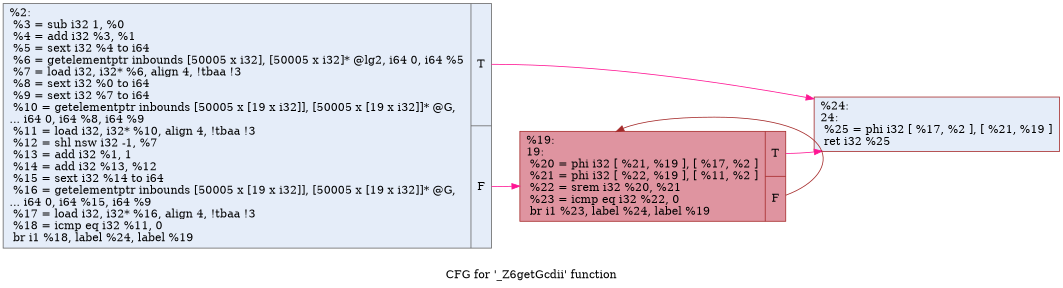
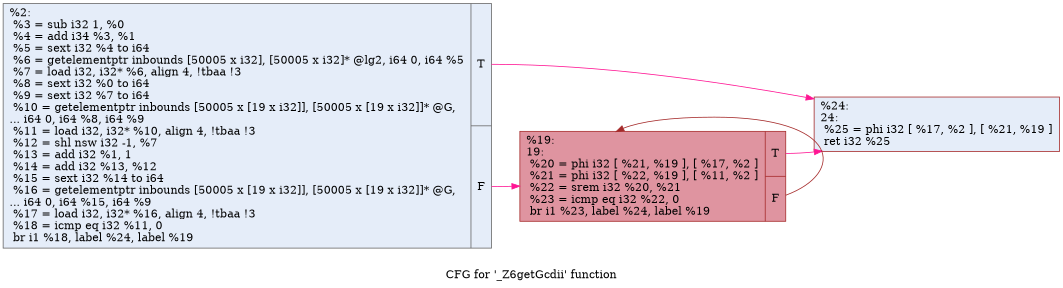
node "%2:": text "%4 = add i32 %3, %1" -> "%4 = add i34 %3, %1"
